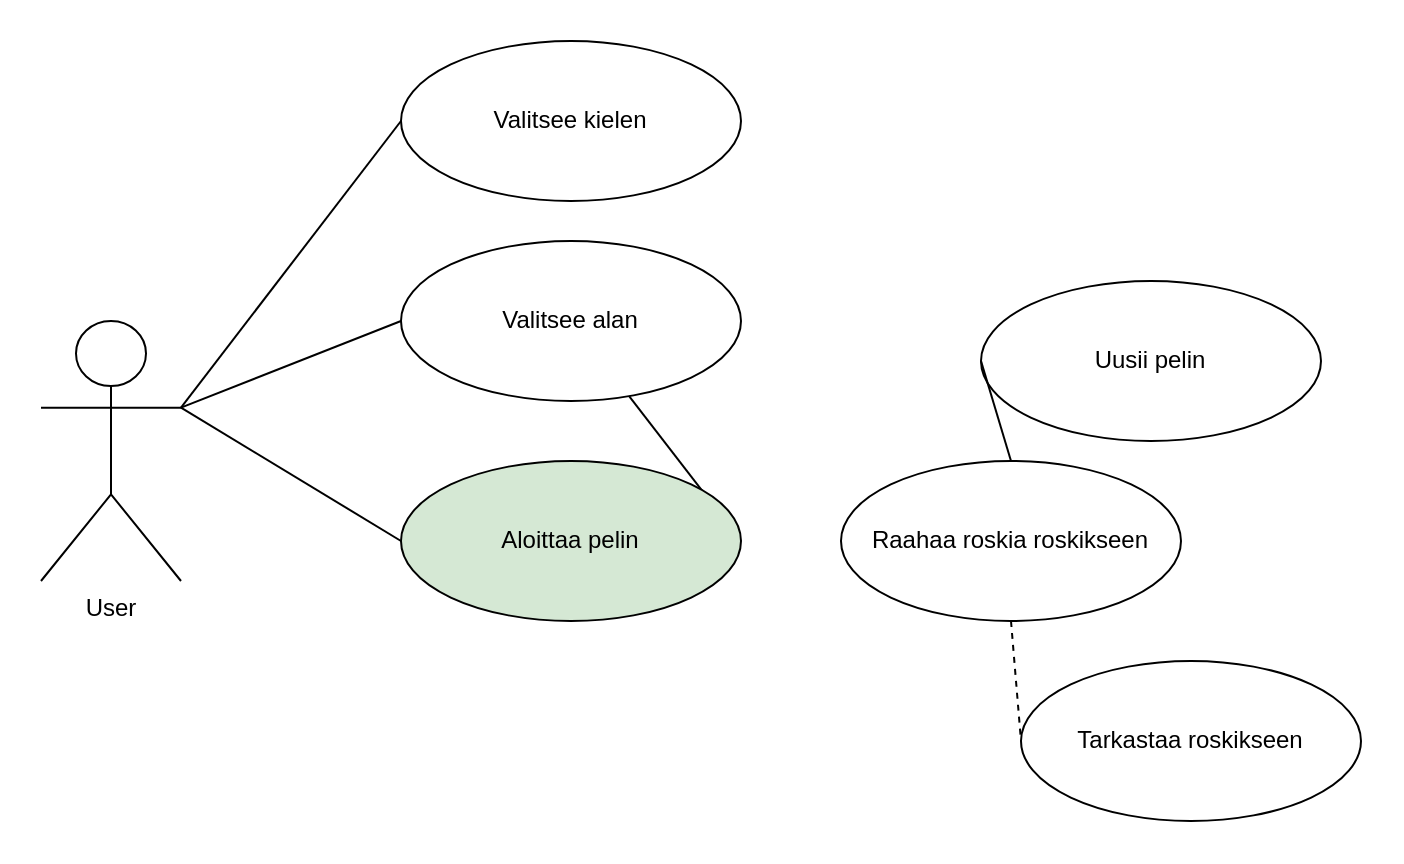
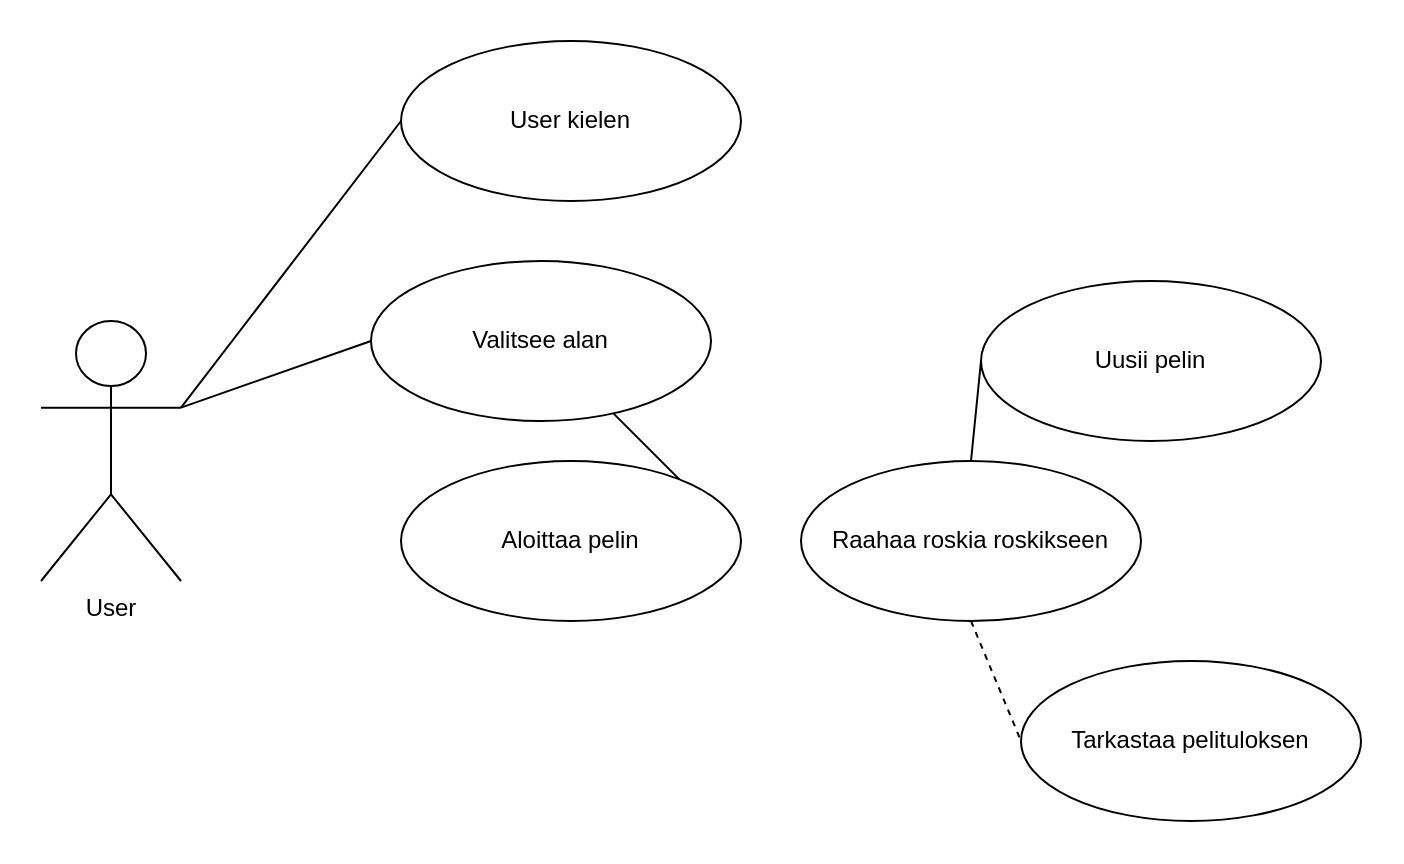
node "Valitsee kielen": label "Valitsee kielen" -> "User kielen"
node "Valitsee alan": moved (571, 321) -> (541, 341)
edge "User" -- "Aloittaa pelin": removed
node "Aloittaa pelin": fillcolor #d5e8d4 -> #ffffff
node "Raahaa roskia roskikseen": moved (1011, 541) -> (971, 541)
node "Tarkastaa roskikseen": label "Tarkastaa roskikseen" -> "Tarkastaa pelituloksen"
